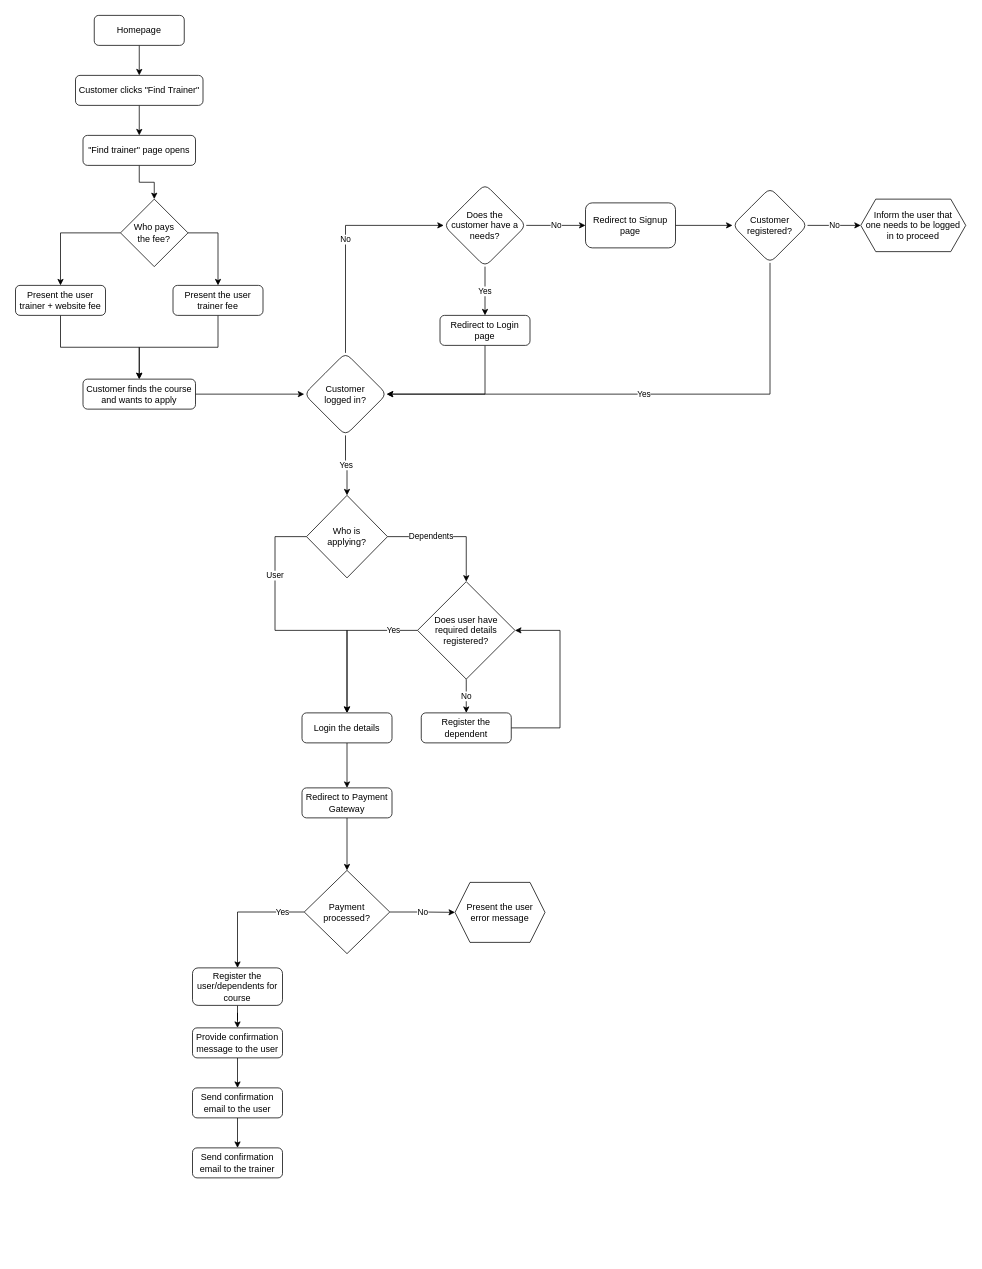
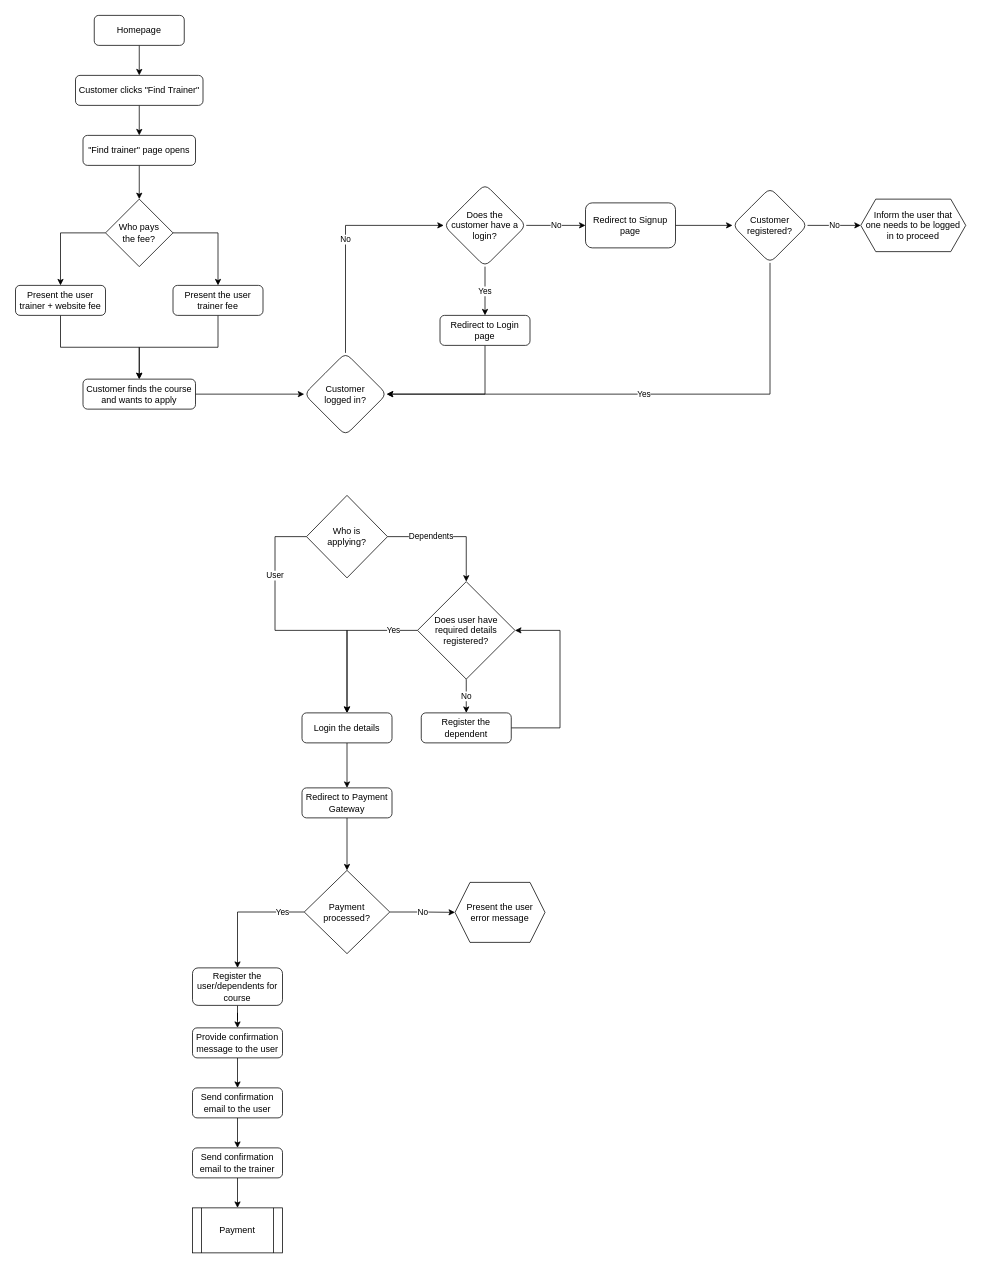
node "Does the customer have a needs?": label "Does the customer have a needs?" -> "Does the customer have a login?"
node "Who pays the fee?": moved (154, 233) -> (139, 233)
edge "Customer logged in?" -> "Who is applying?": removed, label "Yes"
edge "Send confirmation email to the trainer" -> "Payment": added
node "Payment": added
